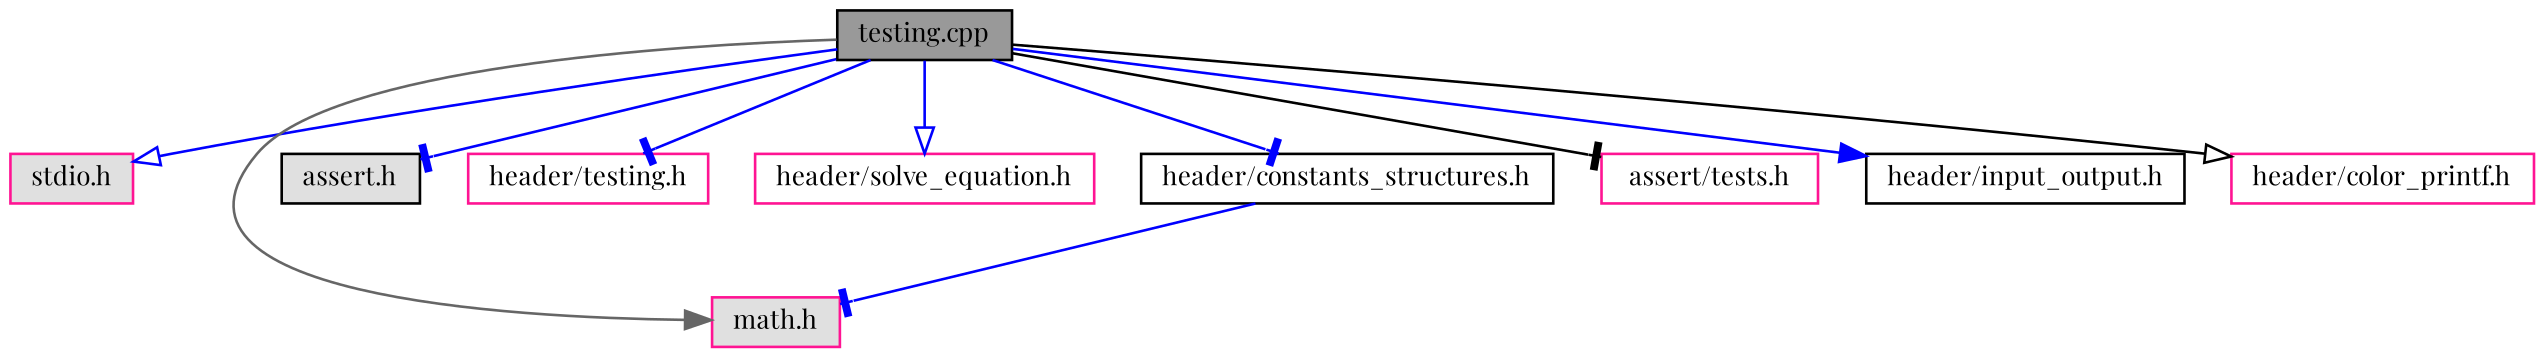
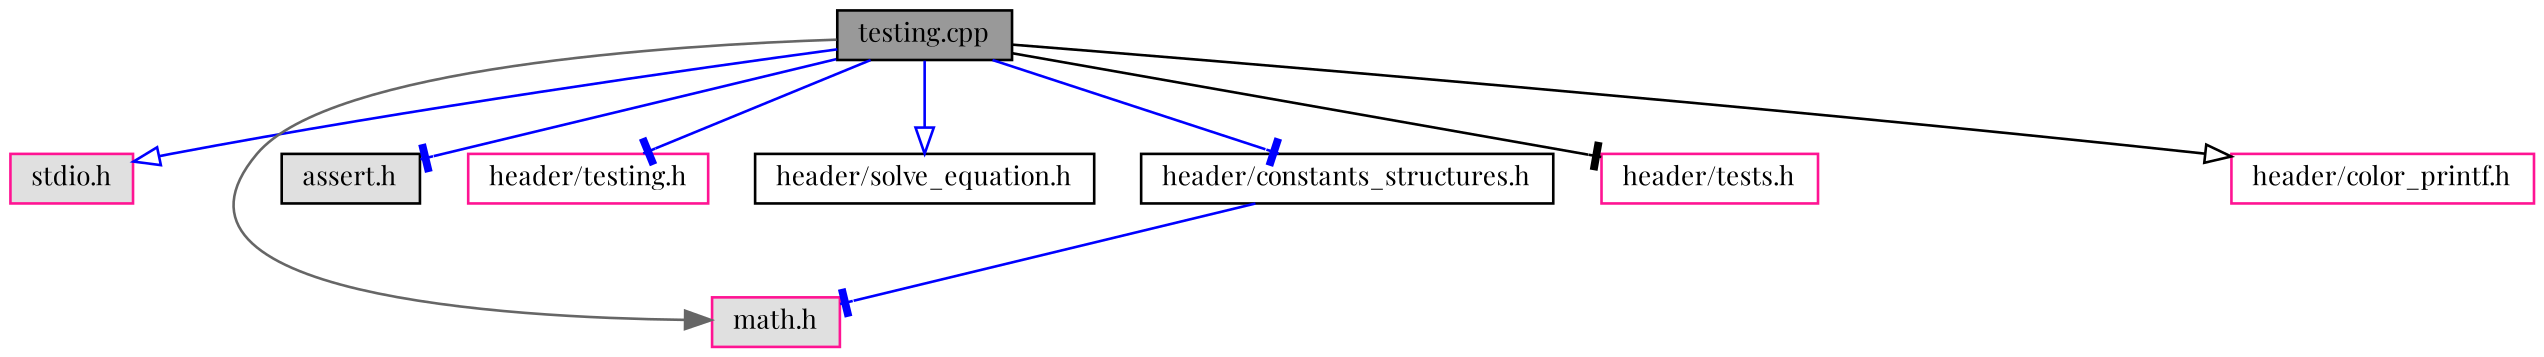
node "header/solve_equation.h": color deeppink -> black
node "assert/tests.h": label "assert/tests.h" -> "header/tests.h"
node "header/input_output.h": removed
